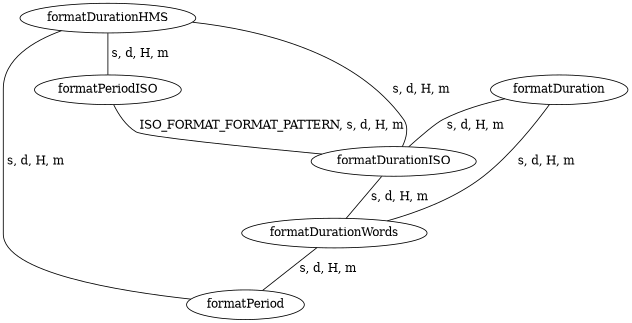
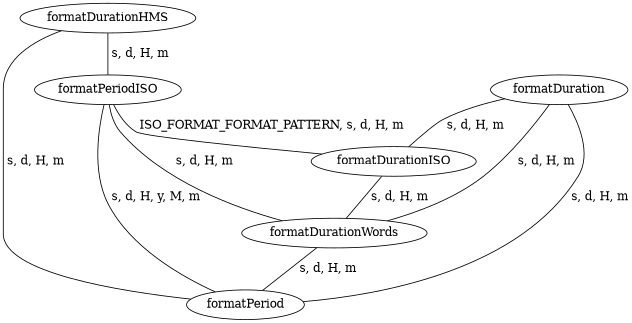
edge "formatDurationHMS" -- "formatDurationISO": removed, label "s, d, H, m"
edge "formatPeriodISO" -- "formatDurationWords": added, label "s, d, H, m"
edge "formatPeriodISO" -- "formatPeriod": added, label "s, d, H, y, M, m"
edge "formatDuration" -- "formatPeriod": added, label "s, d, H, m"
